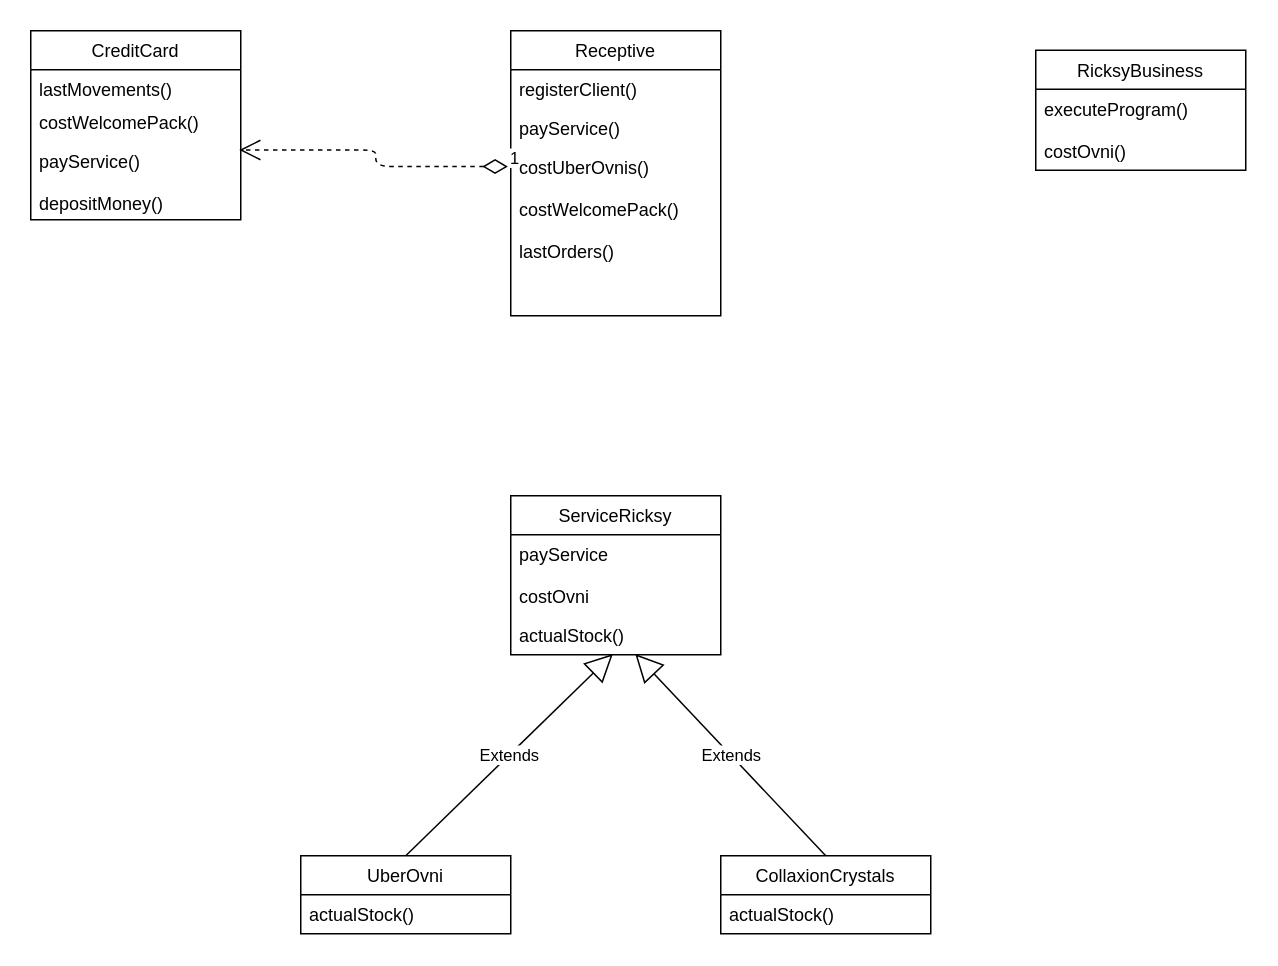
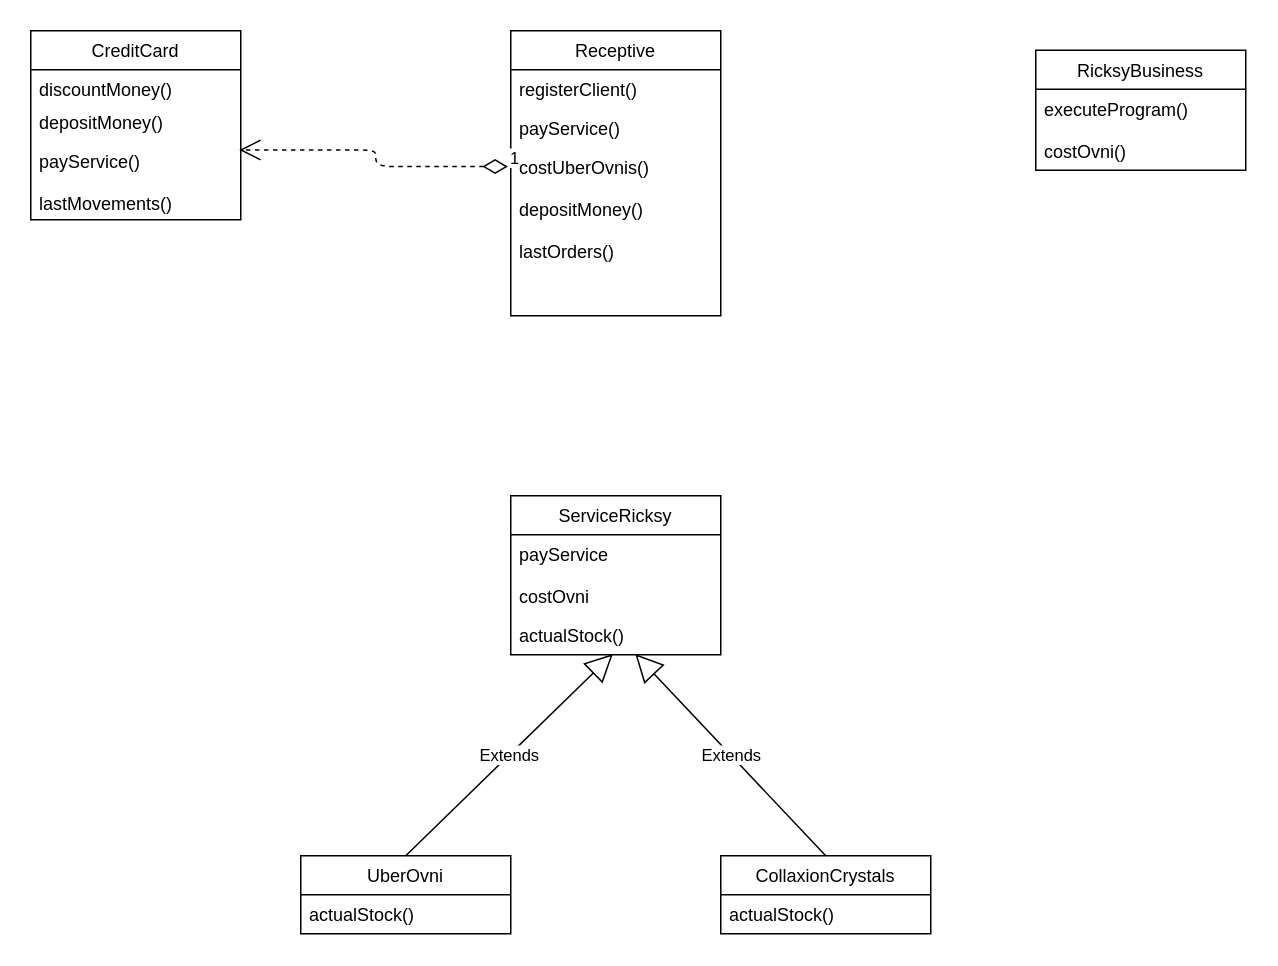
node "lastMovements()": label "lastMovements()" -> "discountMoney()"
node "costWelcomePack()": label "costWelcomePack()" -> "depositMoney()"
node "payService() depositMoney()": label "payService() depositMoney()" -> "payService() lastMovements()"
node "costUberOvnis() costWelcomePack() lastOrders()": label "costUberOvnis() costWelcomePack() lastOrders()" -> "costUberOvnis() depositMoney() lastOrders()"
